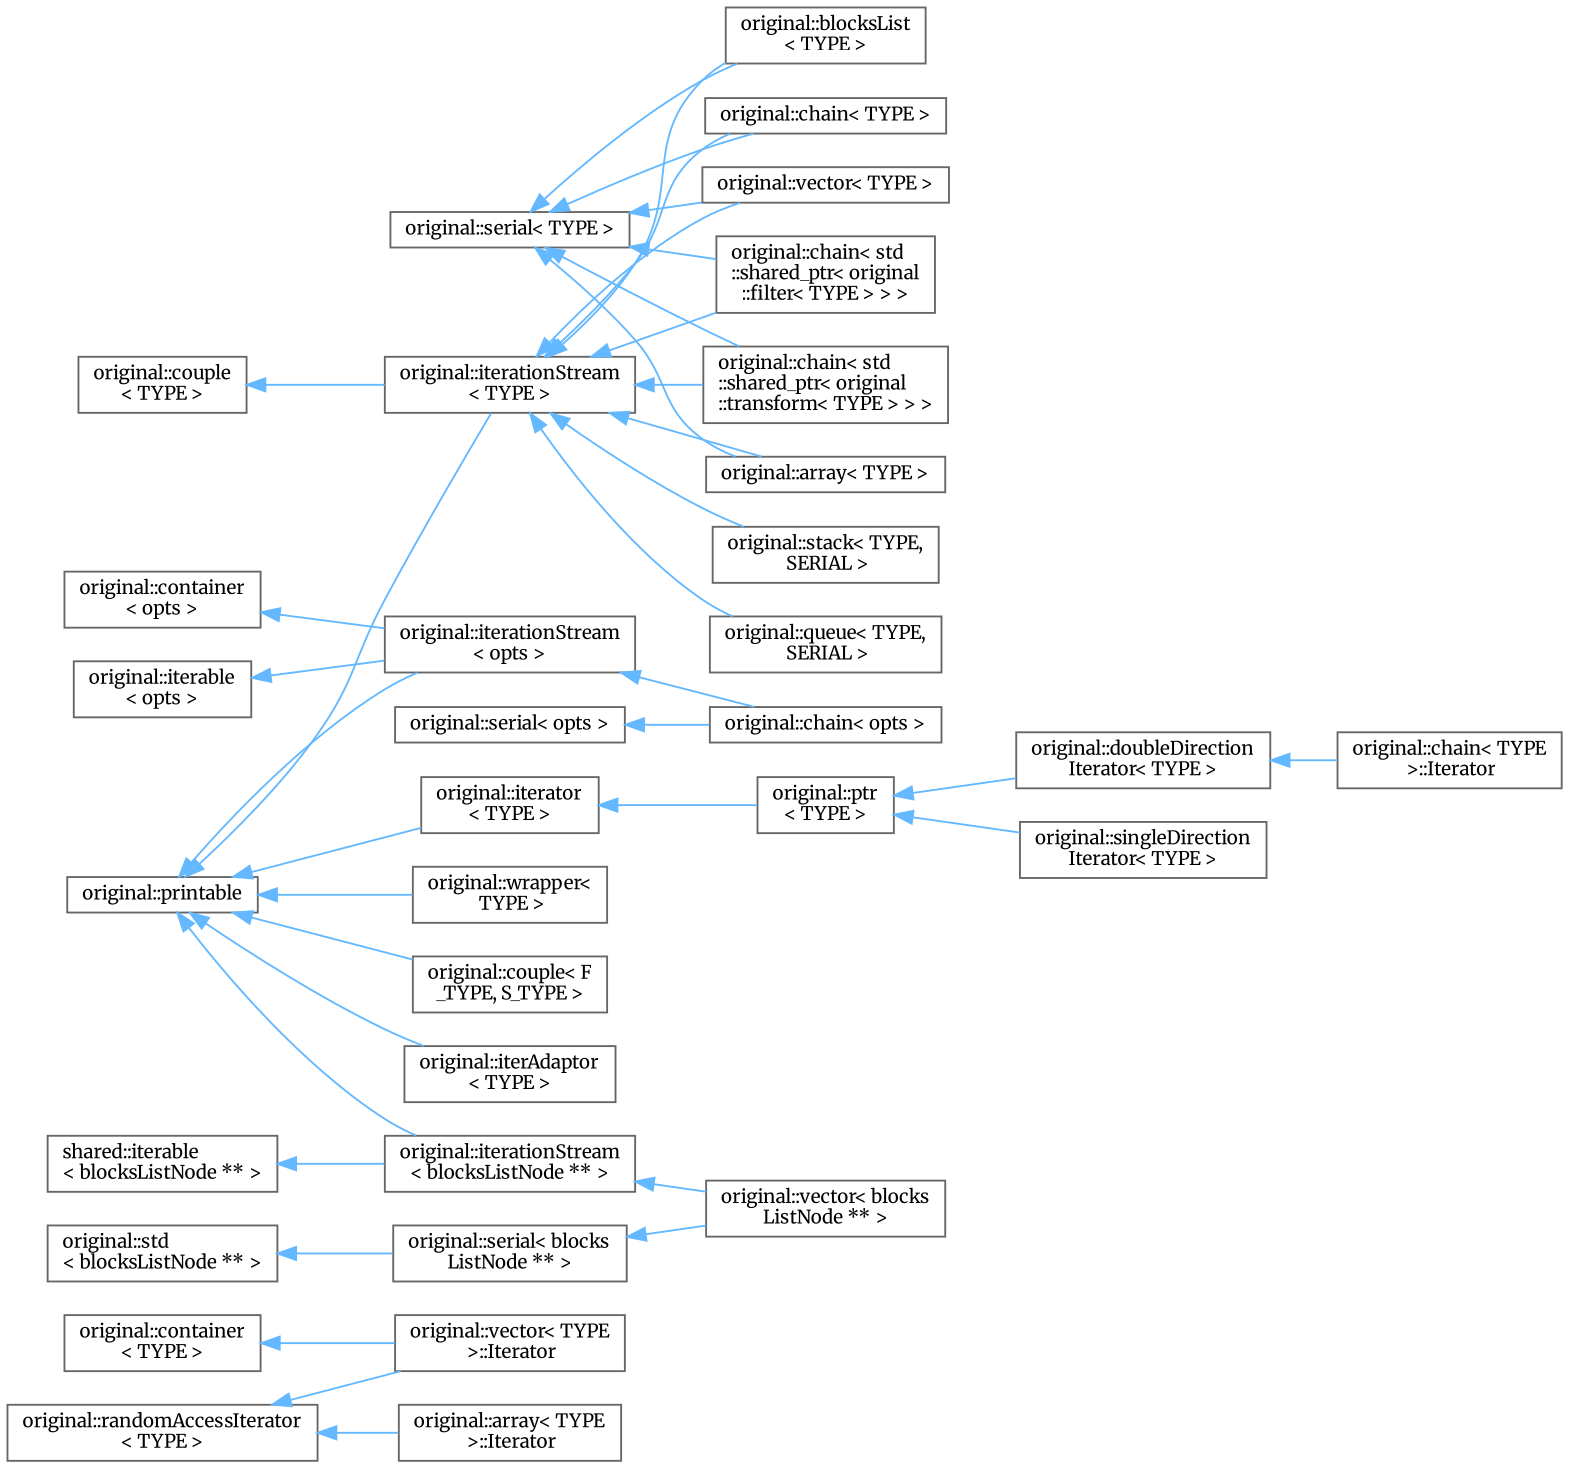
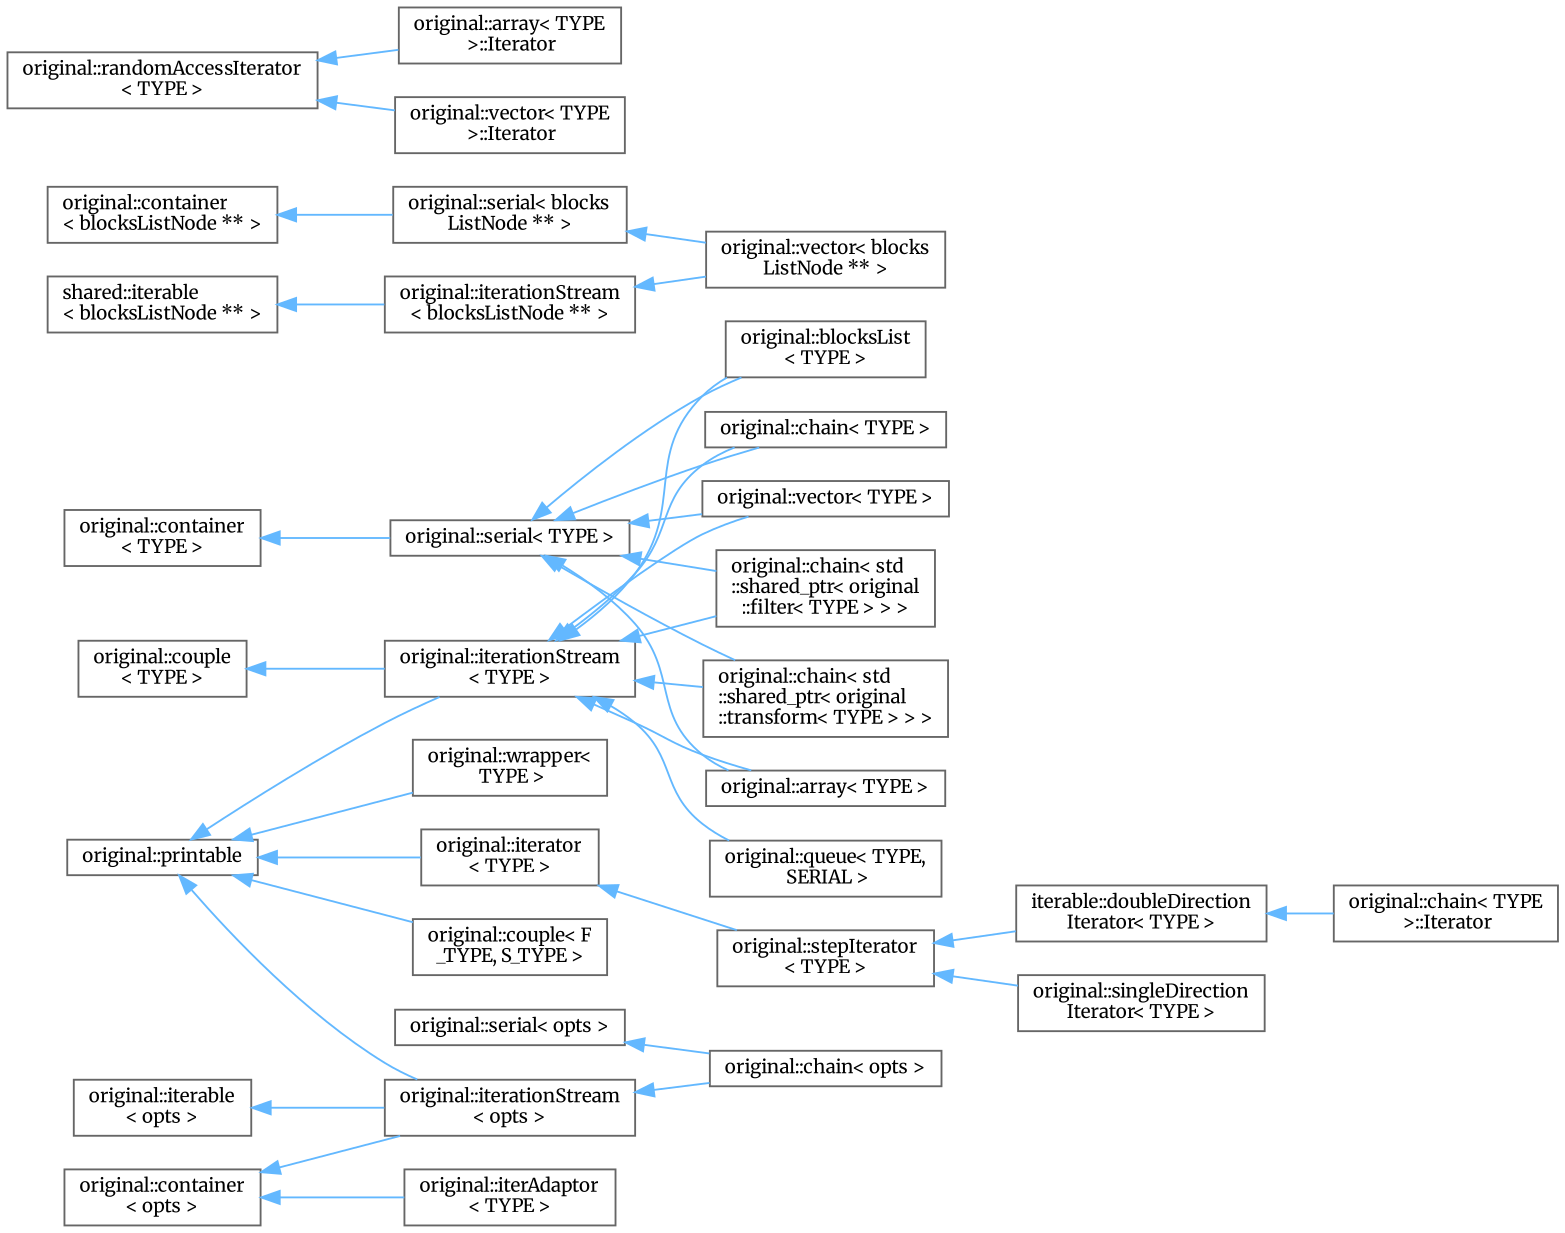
node "original::stack< TYPE, SERIAL >": removed
node "original::doubleDirection Iterator< TYPE >": label "original::doubleDirection Iterator< TYPE >" -> "iterable::doubleDirection Iterator< TYPE >"
node "original::ptr < TYPE >": label "original::ptr < TYPE >" -> "original::stepIterator < TYPE >"
edge "original::iterAdaptor < TYPE >" -> "original::printable": now "original::iterAdaptor < TYPE >" -> "original::container < opts >"
edge "original::iterationStream < blocksListNode ** >" -> "original::printable": removed
node "original::std < blocksListNode ** >": label "original::std < blocksListNode ** >" -> "original::container < blocksListNode ** >"
edge "original::vector< TYPE >::Iterator" -> "original::container < TYPE >": now "original::serial< TYPE >" -> "original::container < TYPE >"
